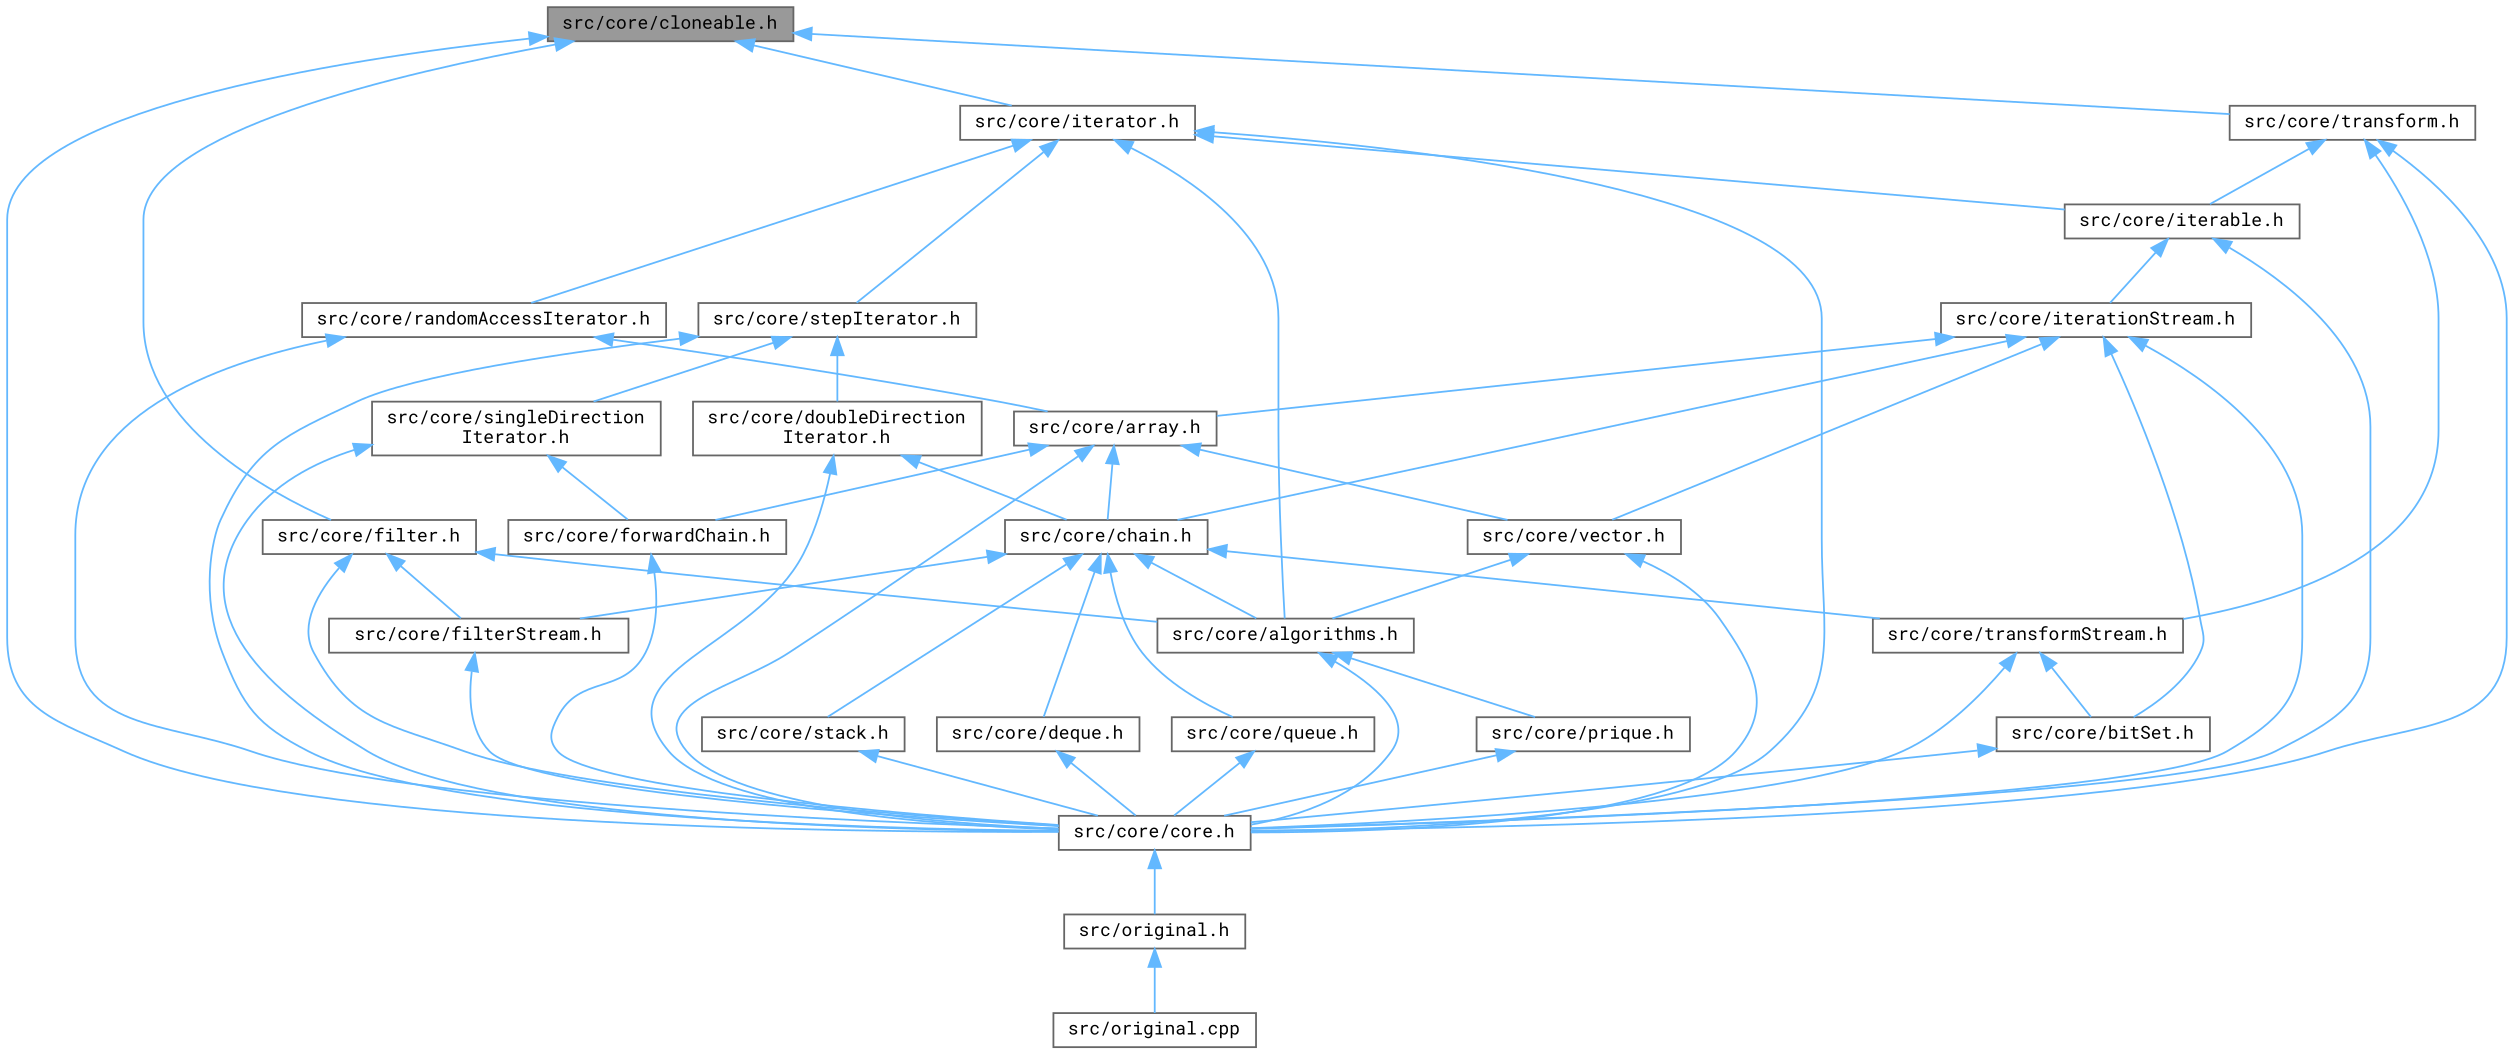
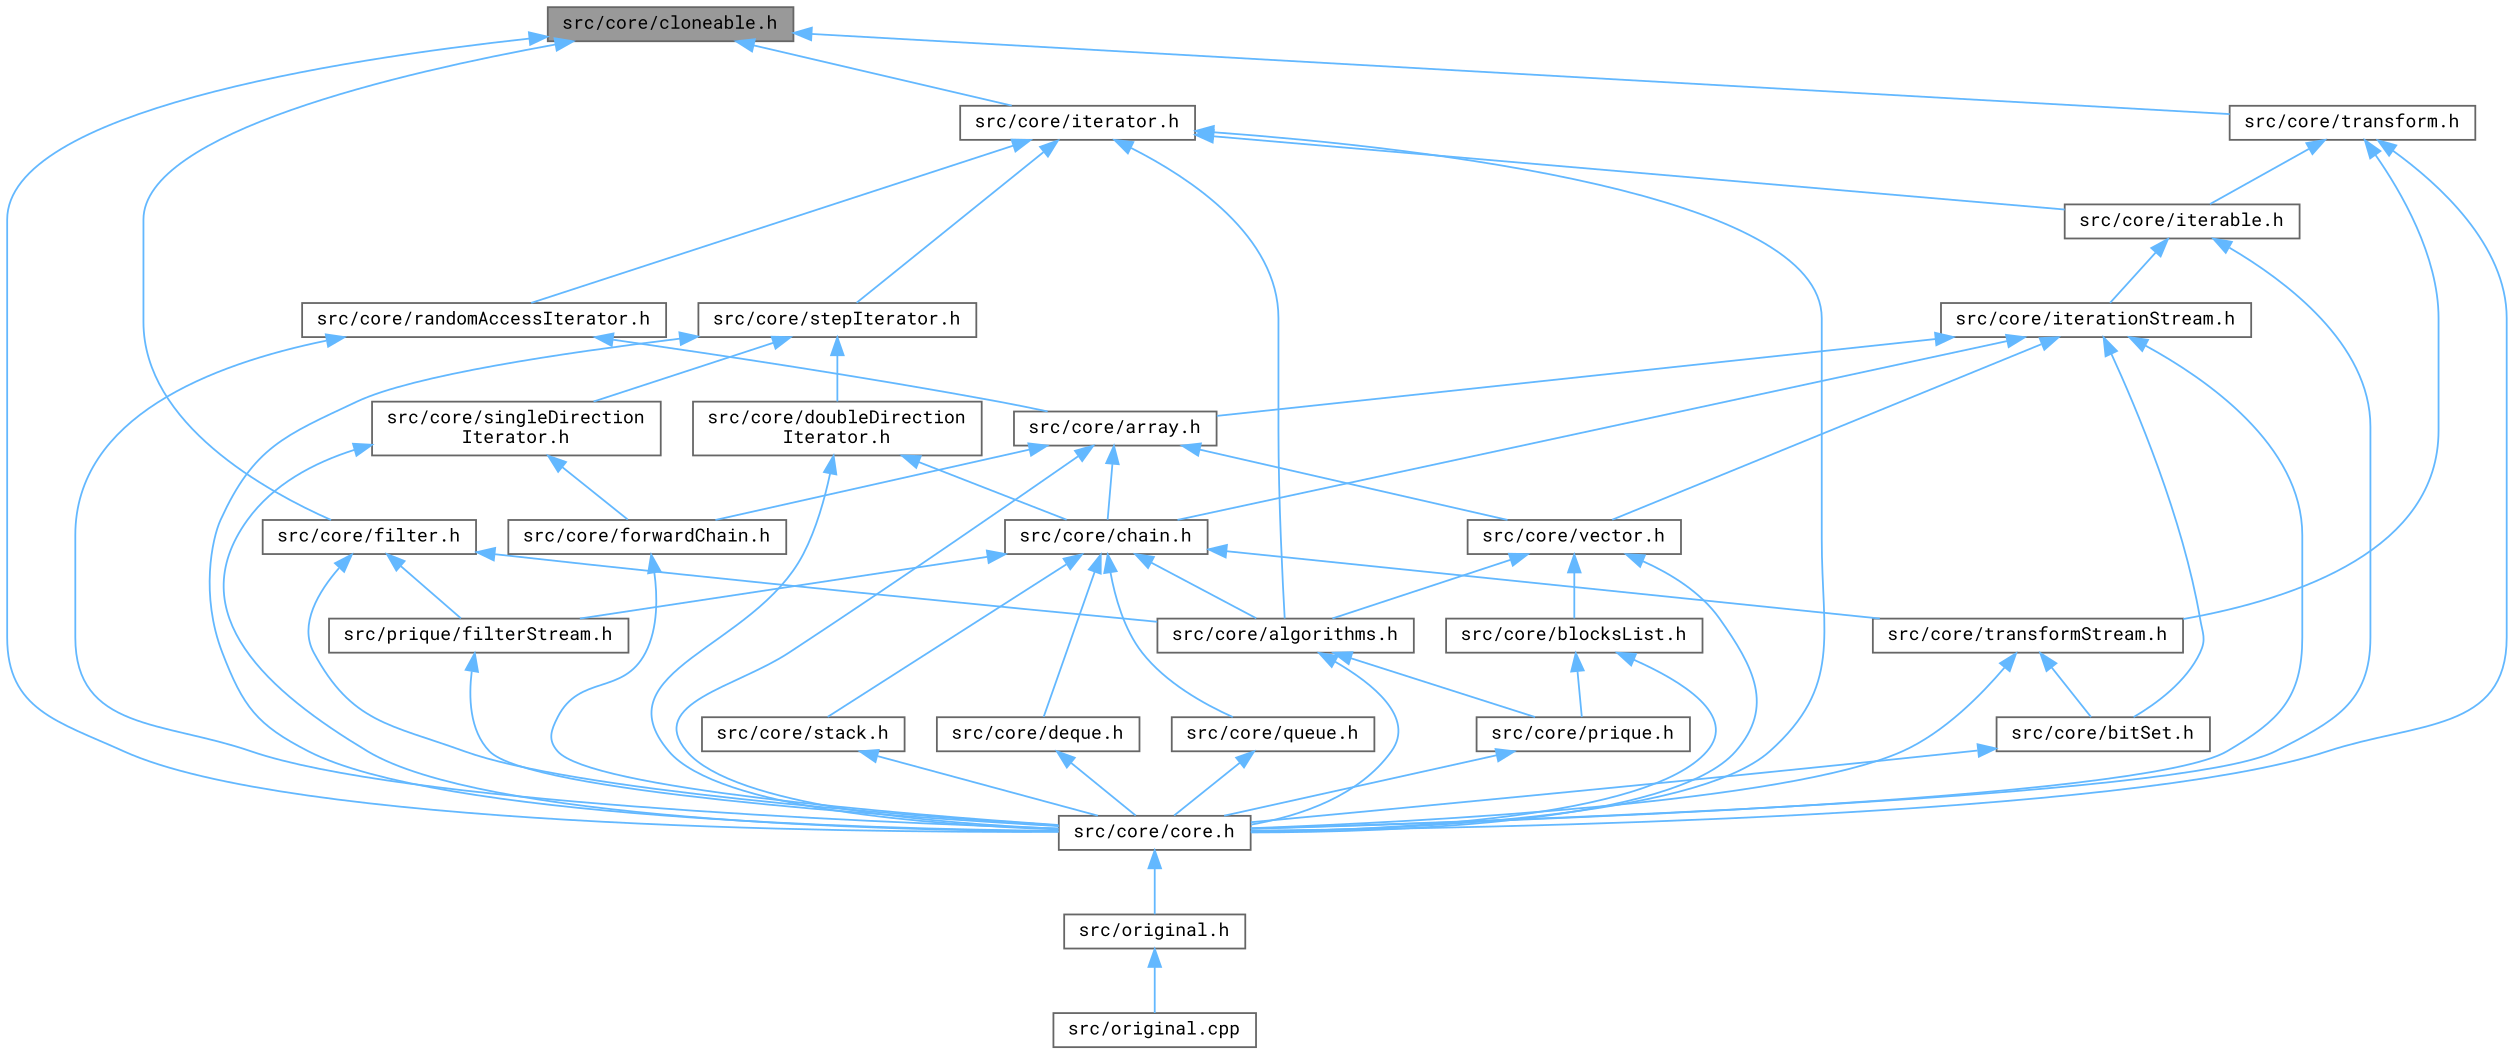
node "src/core/filterStream.h": label "src/core/filterStream.h" -> "src/prique/filterStream.h"
node "src/core/blocksList.h": added
